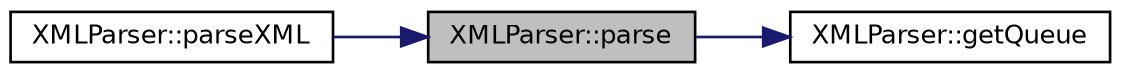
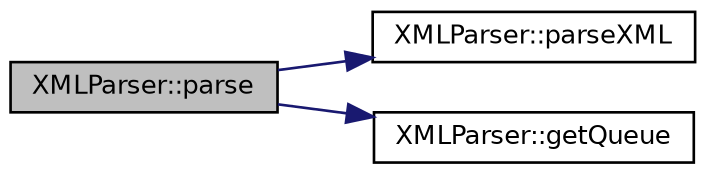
edge "XMLParser::parseXML" -> "XMLParser::parse": reversed
